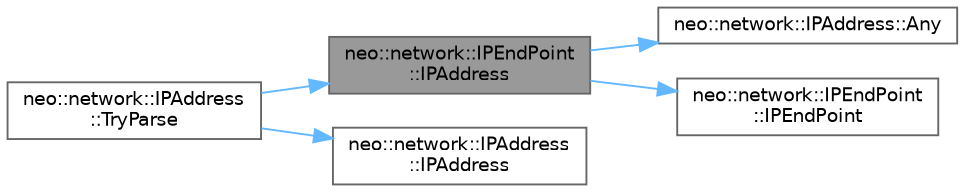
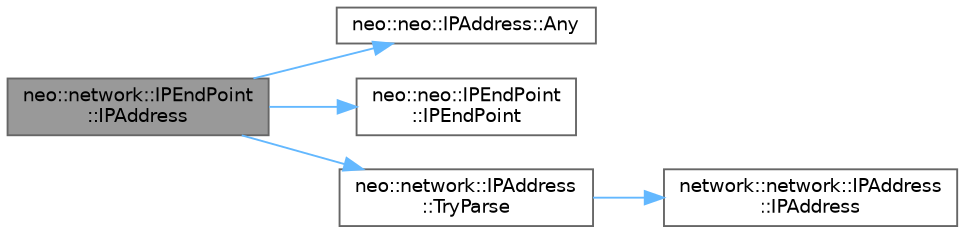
node "neo::network::IPAddress::Any": label "neo::network::IPAddress::Any" -> "neo::neo::IPAddress::Any"
edge "neo::network::IPAddress ::TryParse" -> "neo::network::IPEndPoint ::IPAddress": reversed
node "neo::network::IPEndPoint ::IPEndPoint": label "neo::network::IPEndPoint ::IPEndPoint" -> "neo::neo::IPEndPoint ::IPEndPoint"
node "neo::network::IPAddress ::IPAddress": label "neo::network::IPAddress ::IPAddress" -> "network::network::IPAddress ::IPAddress"
